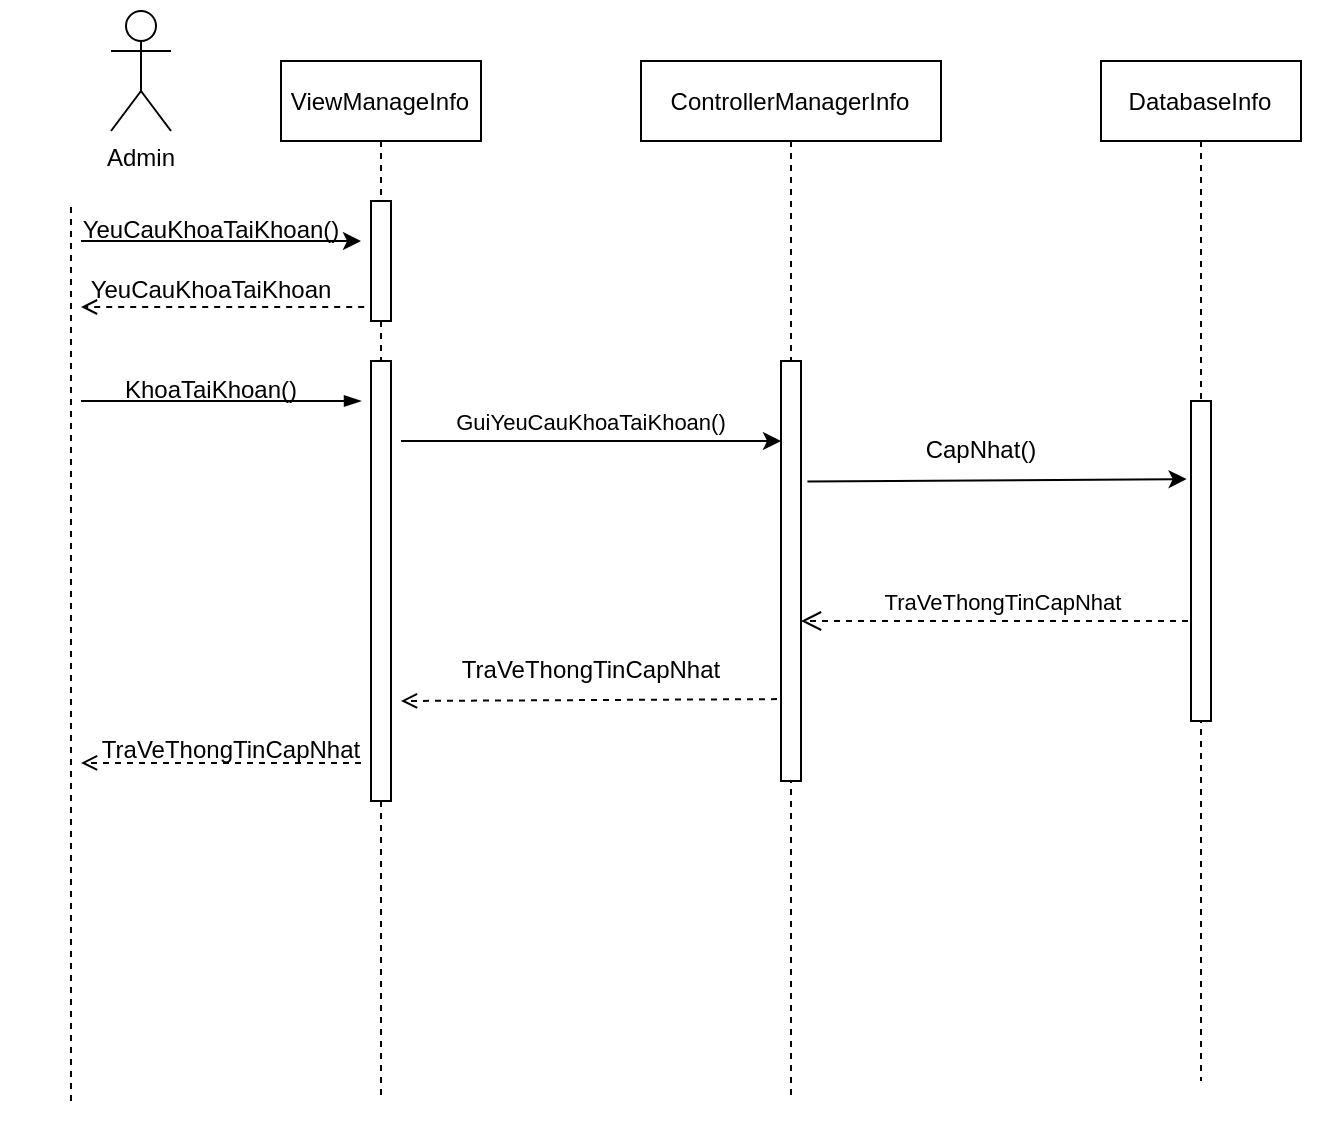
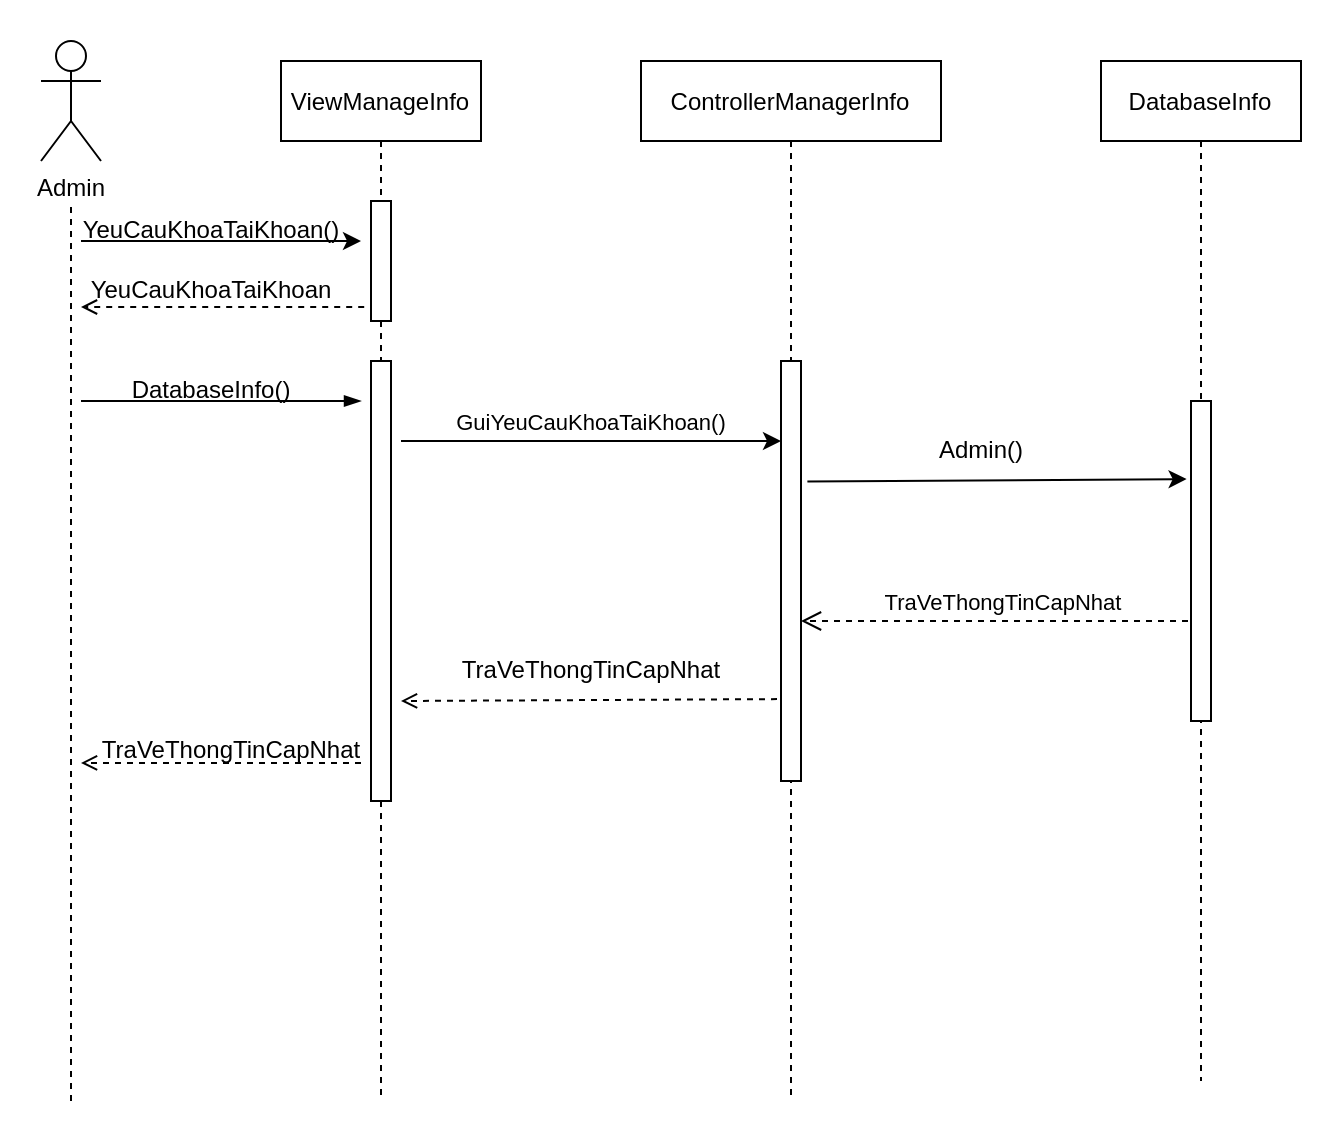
node "Admin": moved (141, 71) -> (71, 101)
node "KhoaTaiKhoan()": label "KhoaTaiKhoan()" -> "DatabaseInfo()"
node "CapNhat()": label "CapNhat()" -> "Admin()"
